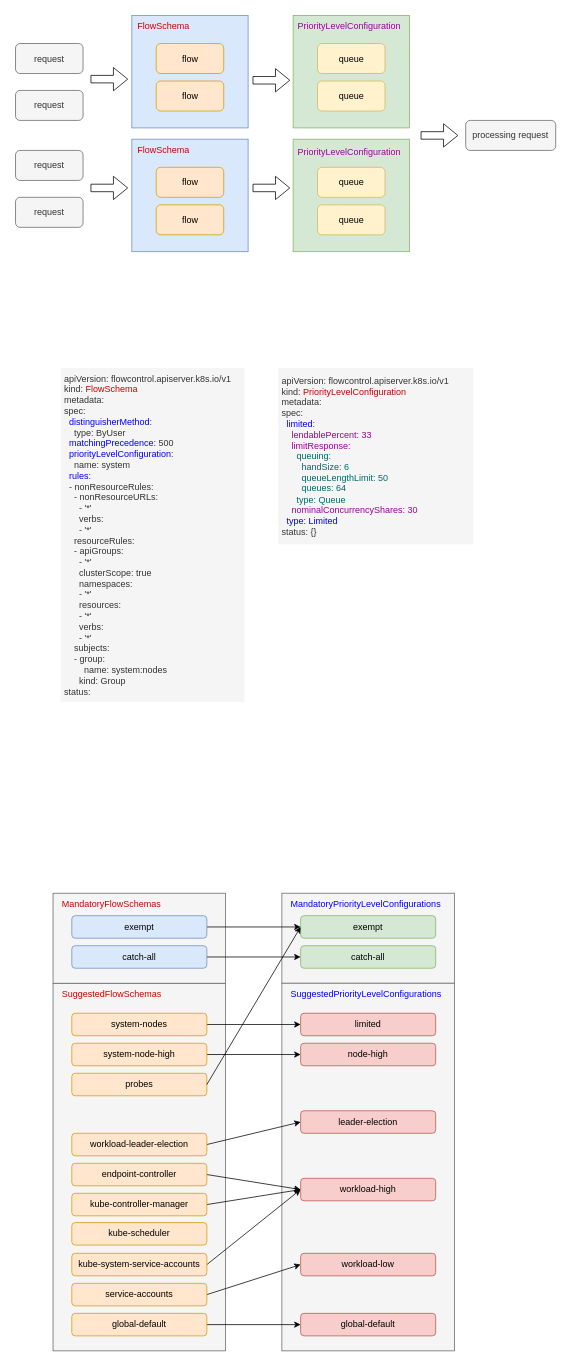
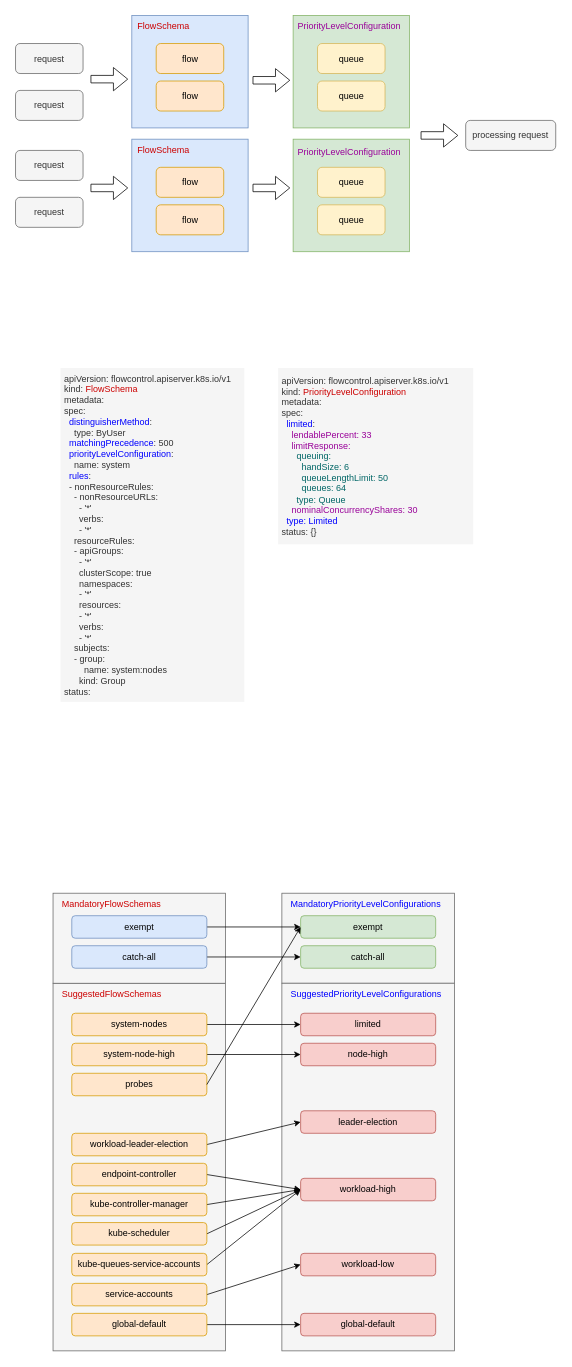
edge "kube-scheduler" -> "workload-high": added
node "kube-system-service-accounts": label "kube-system-service-accounts" -> "kube-queues-service-accounts"
